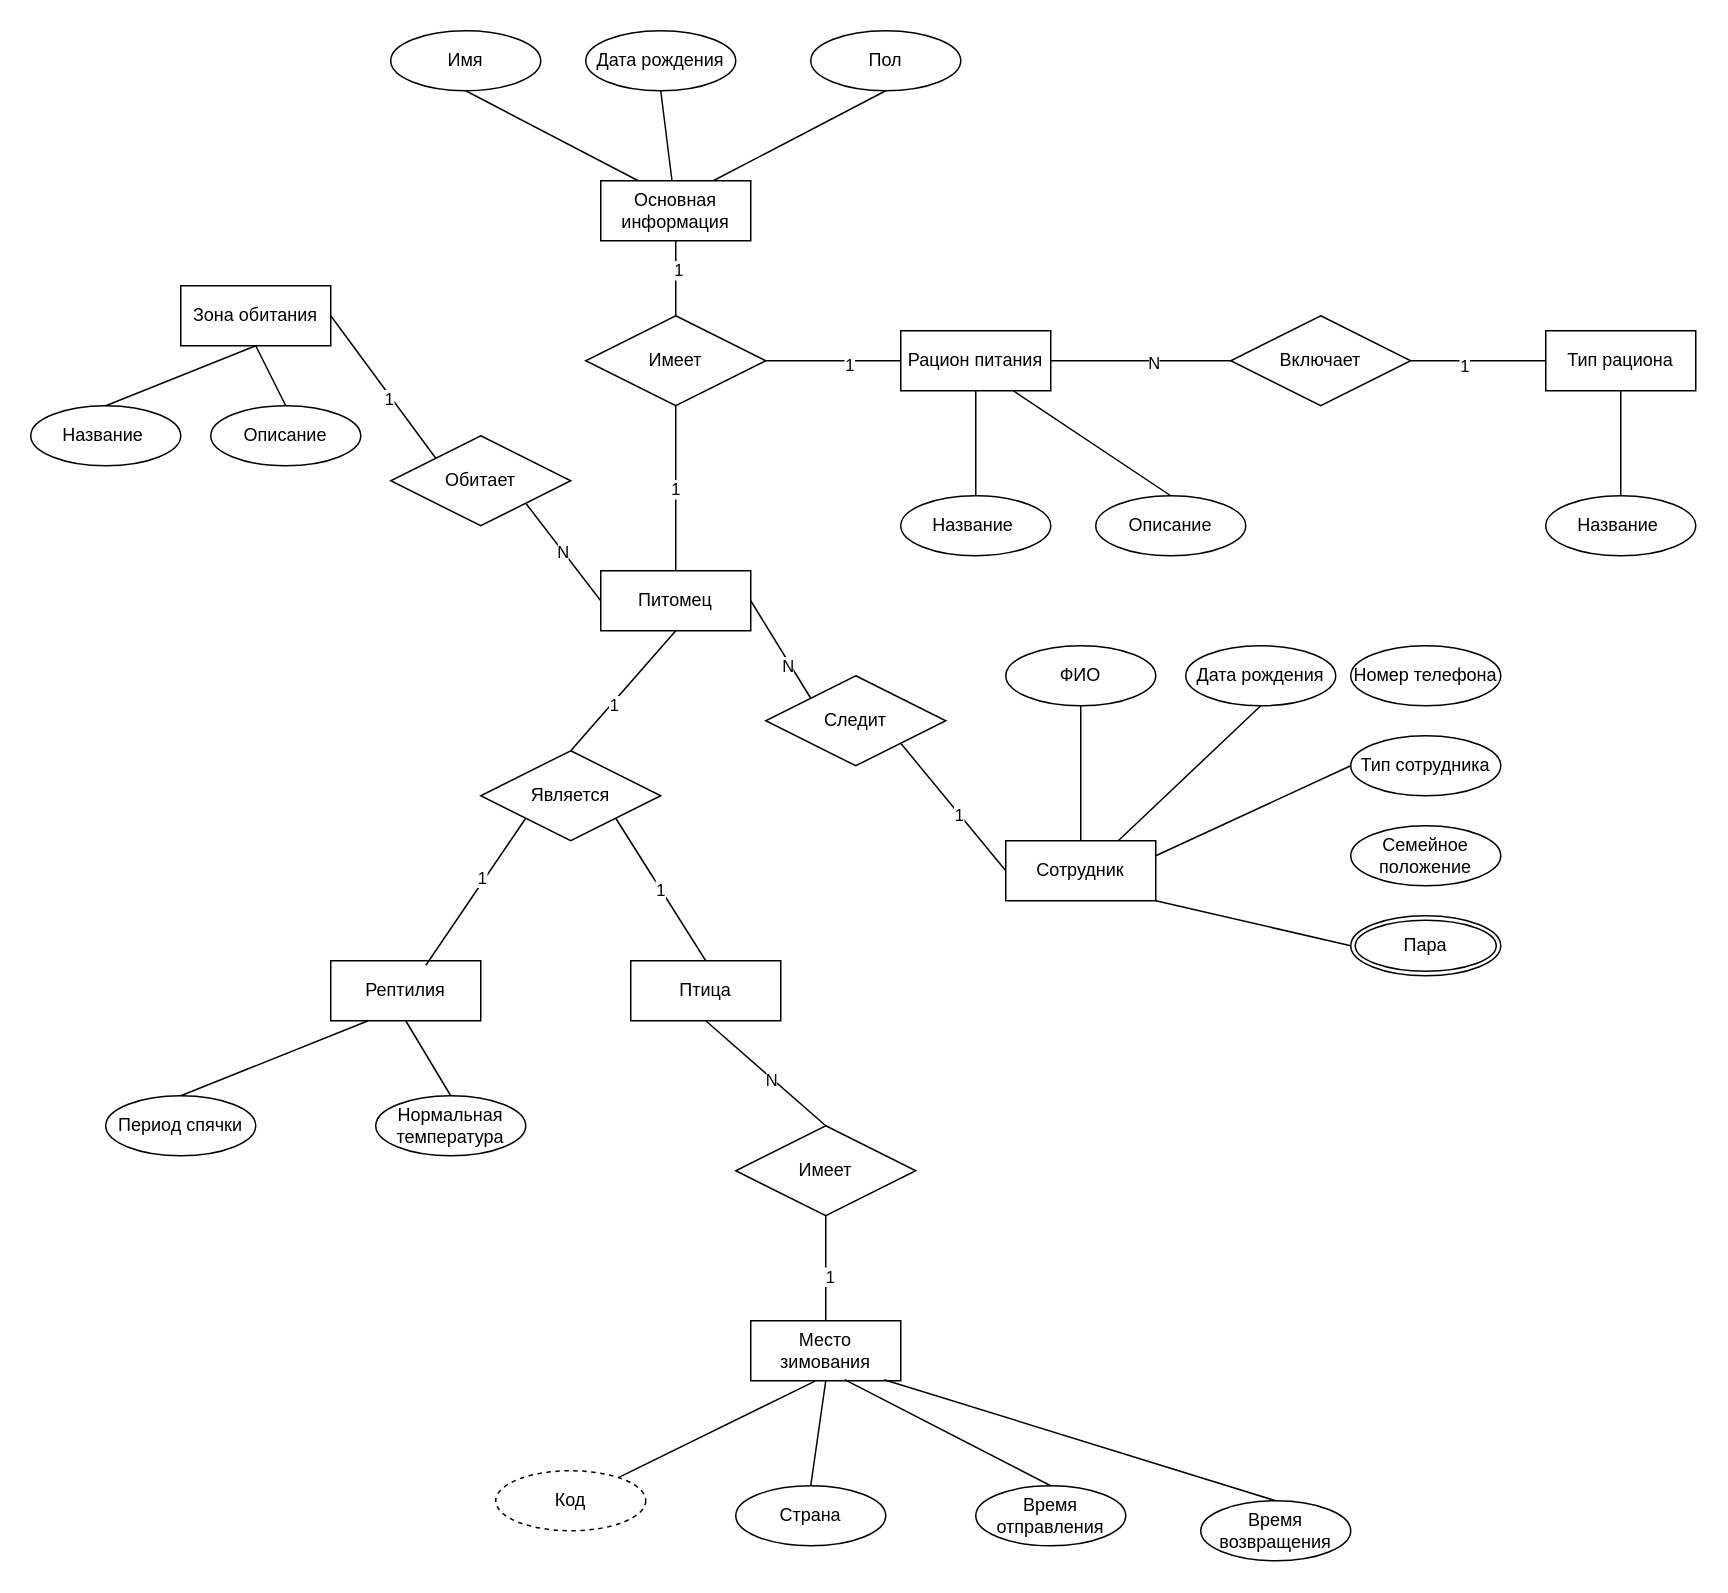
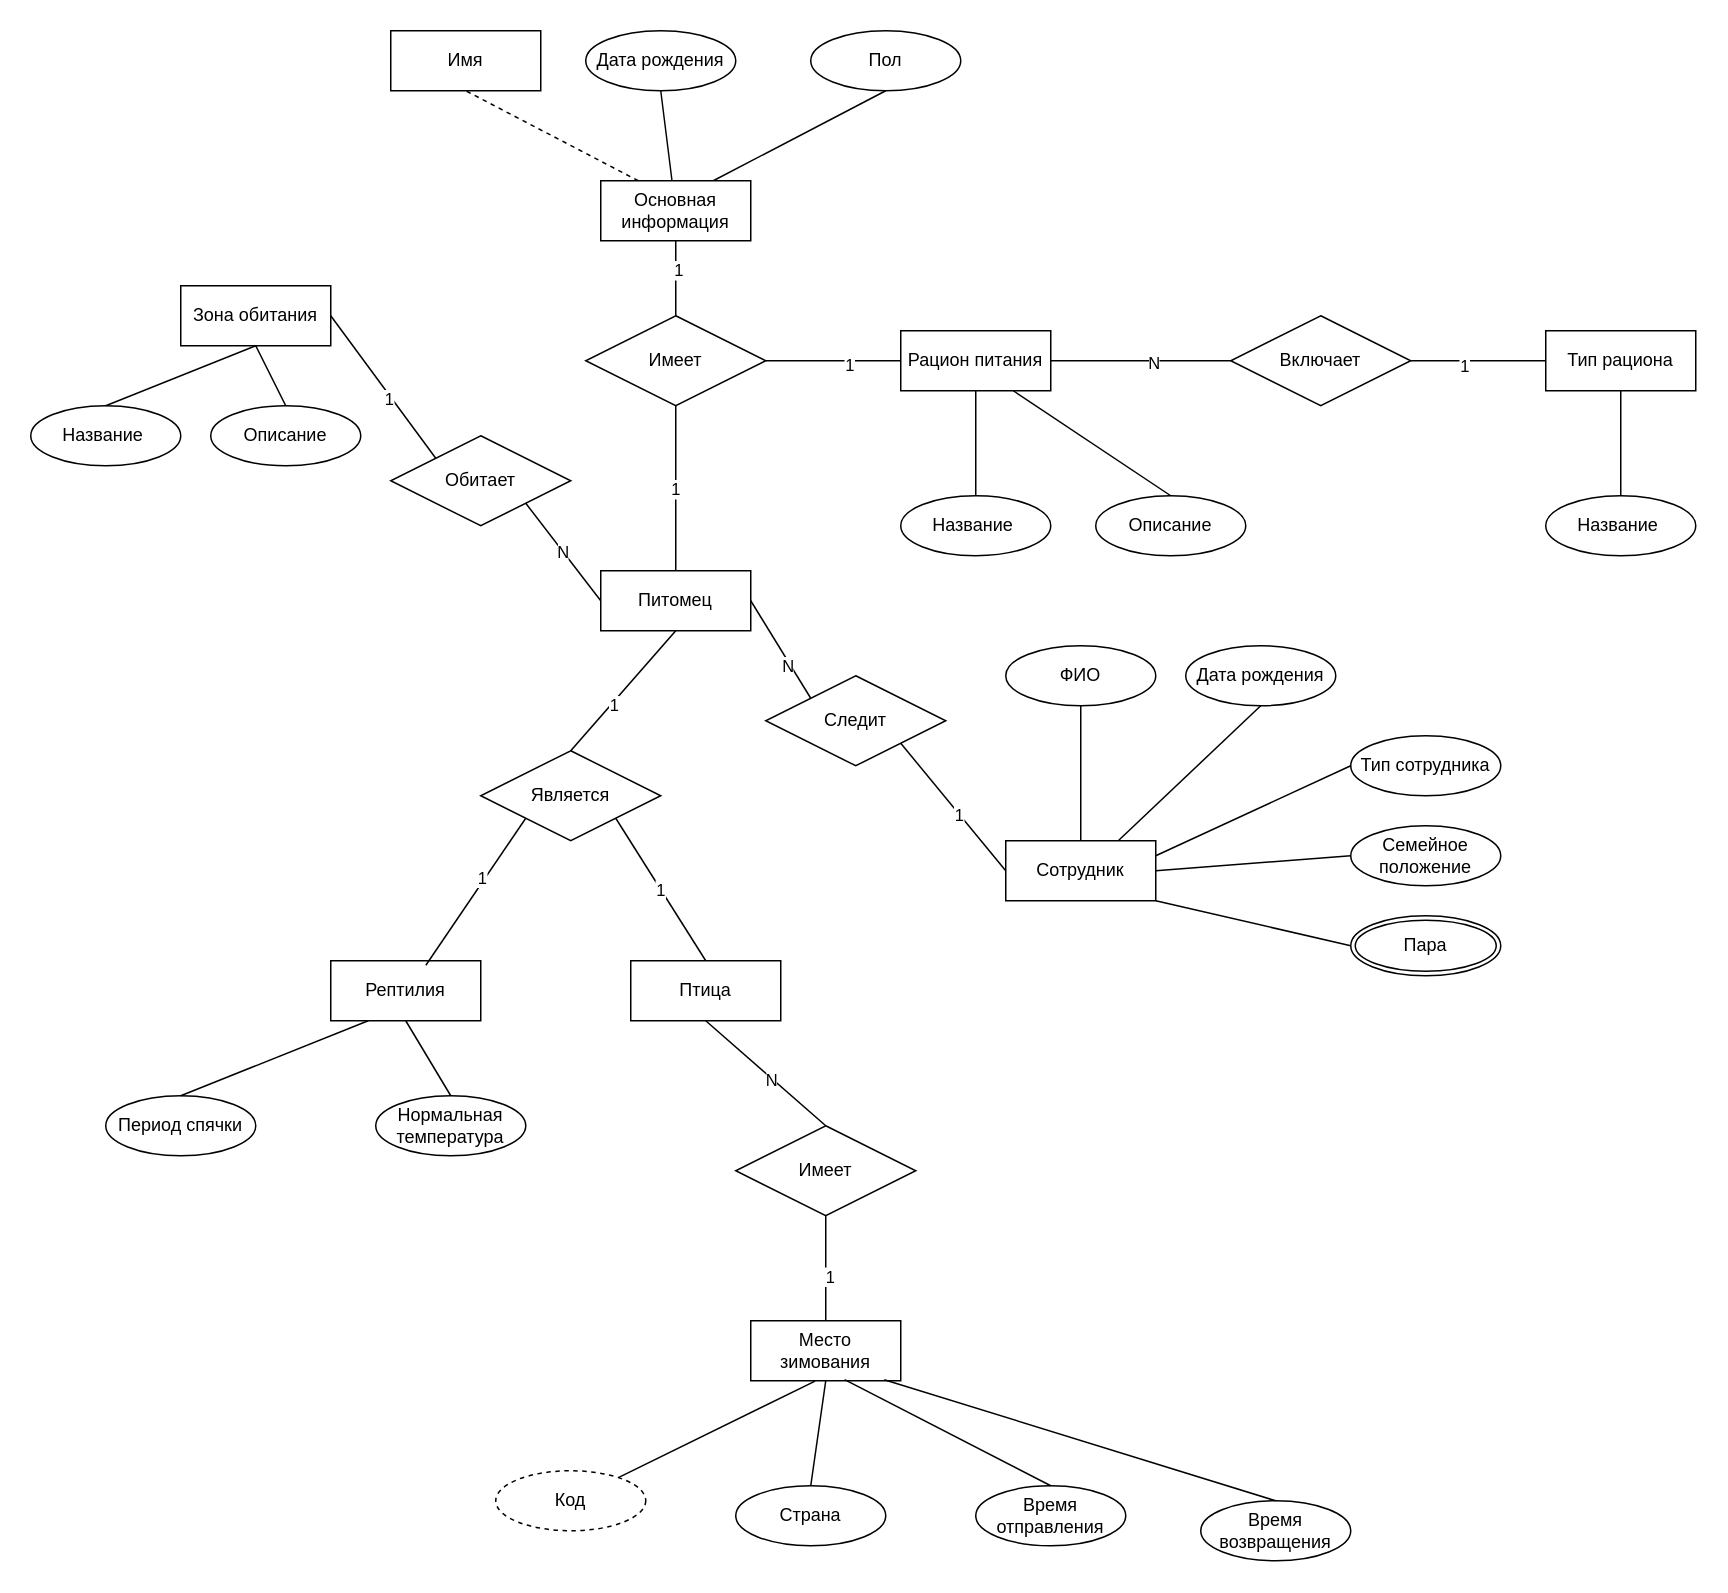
node "Имя": shape ellipse -> rectangle
edge "Имя" -- "Основная информация": style solid -> dashed
node "Номер телефона": removed
edge "Семейное положение" -- "Сотрудник": added
